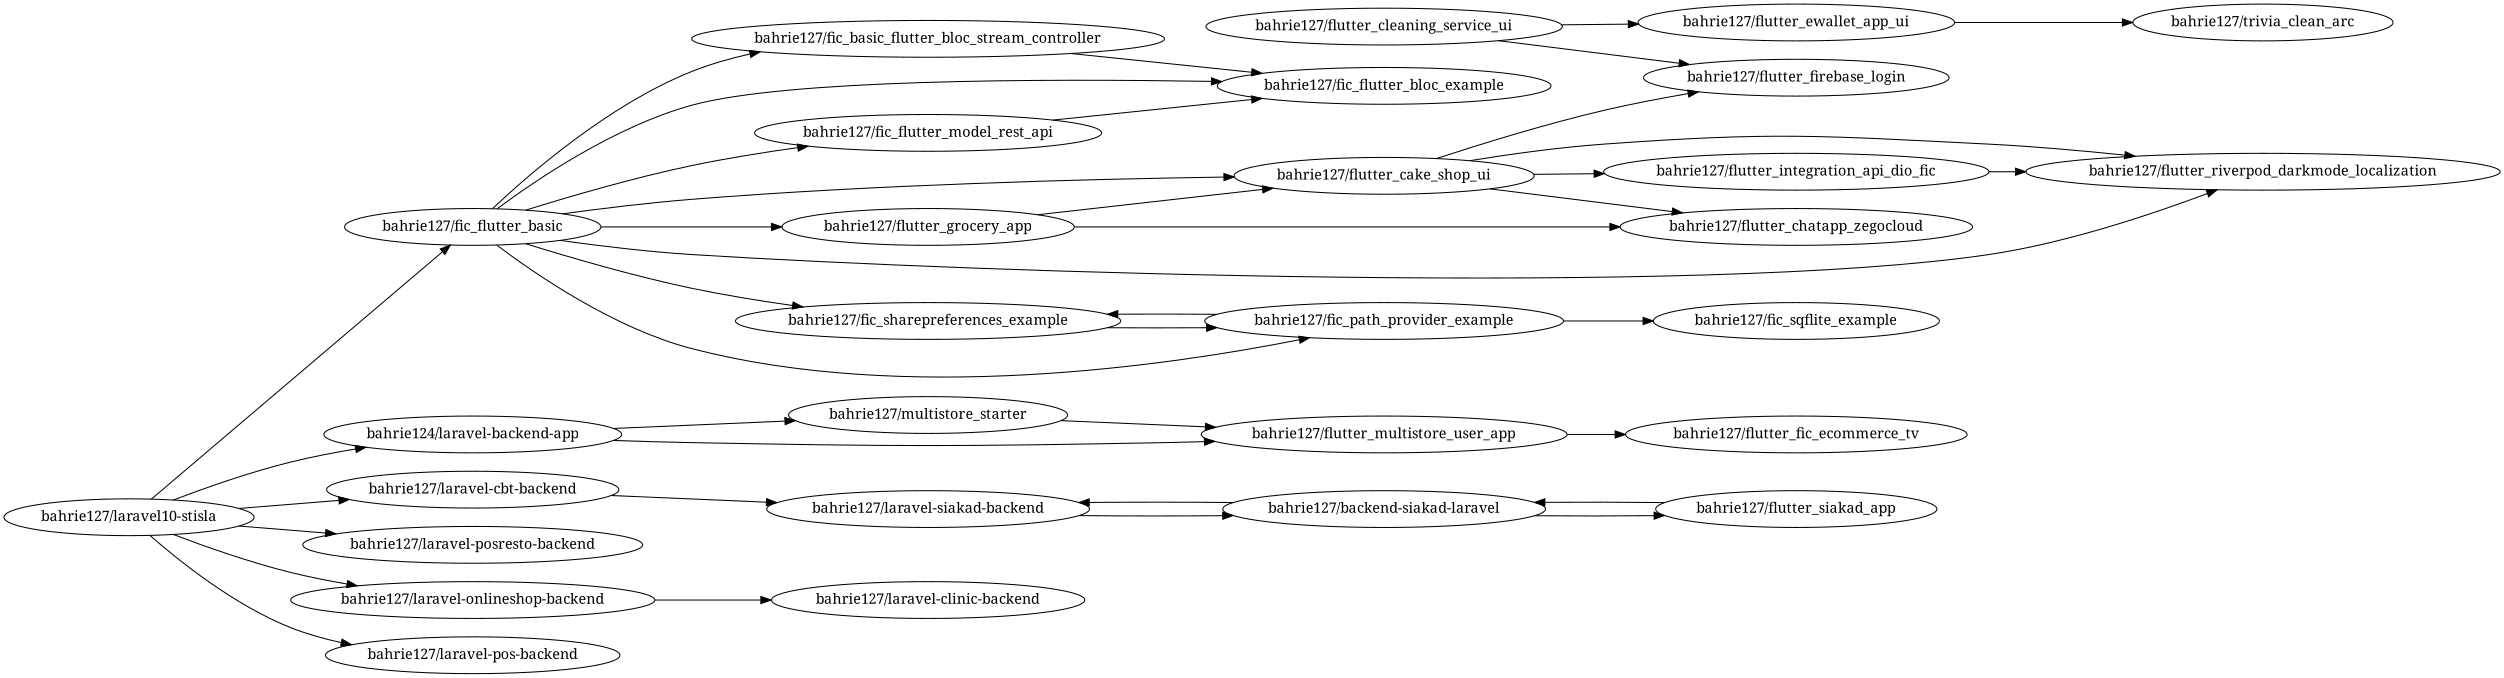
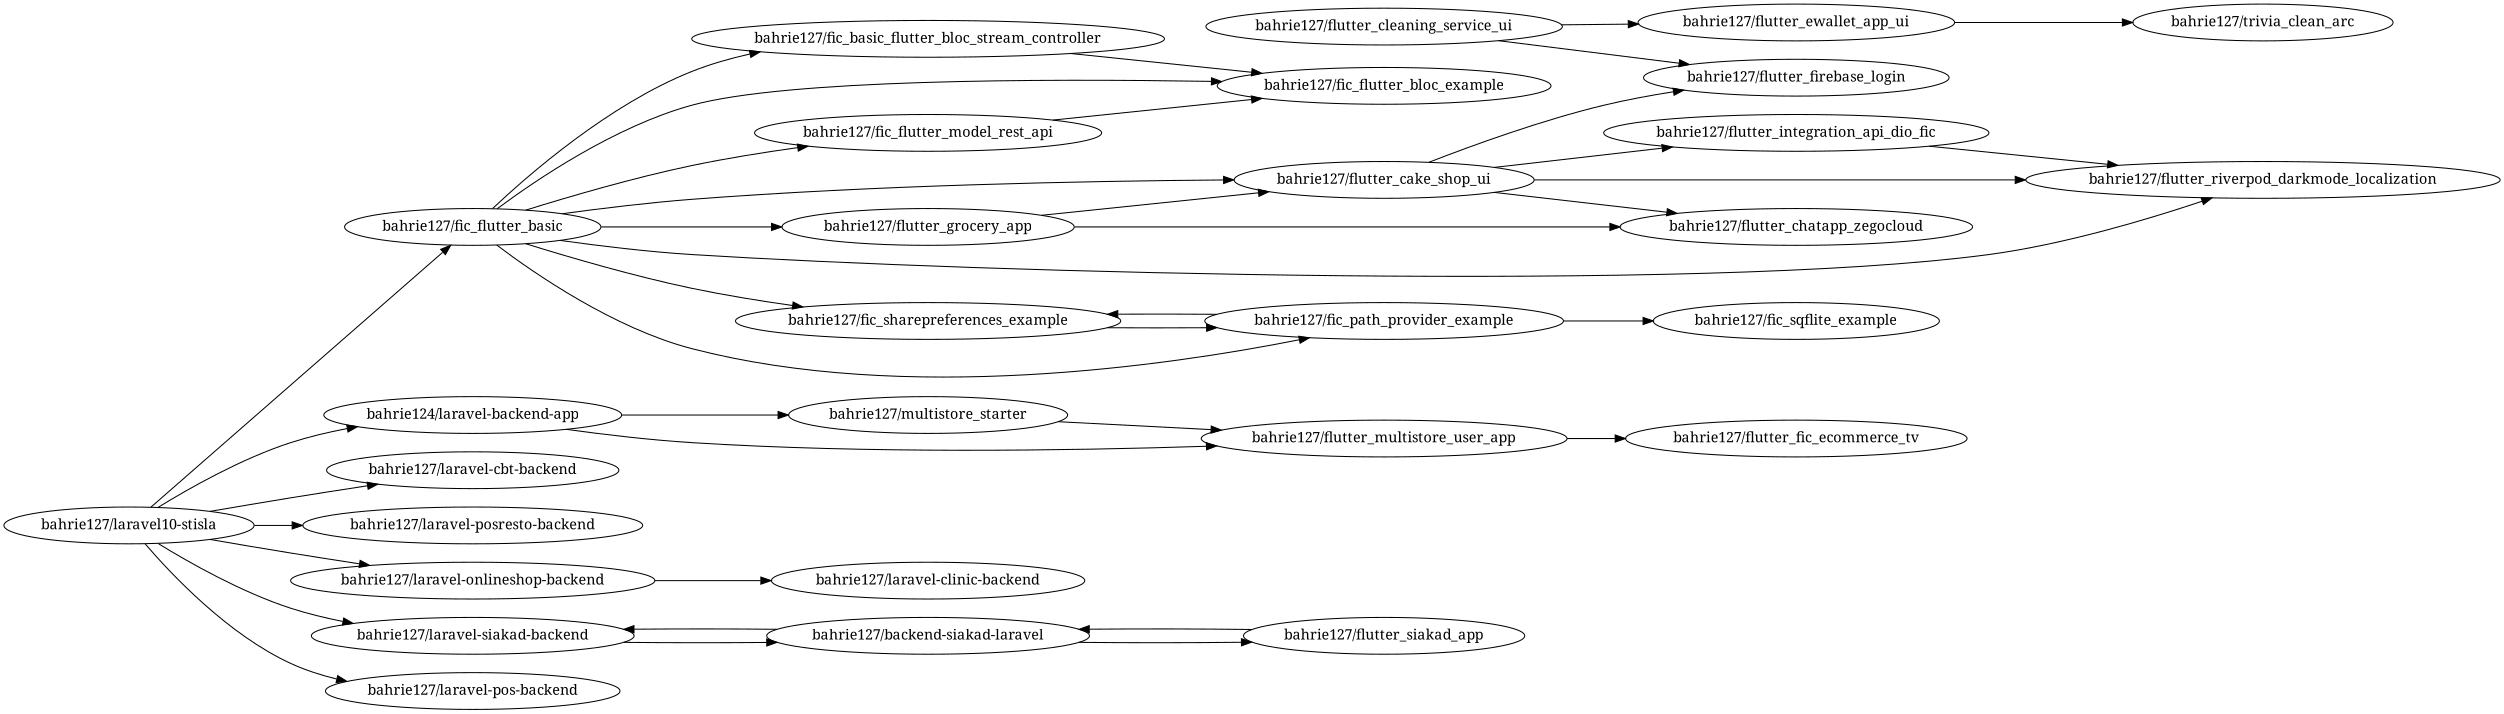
edge "bahrie127/laravel-cbt-backend" -> "bahrie127/laravel-siakad-backend": now "bahrie127/laravel10-stisla" -> "bahrie127/laravel-siakad-backend"
